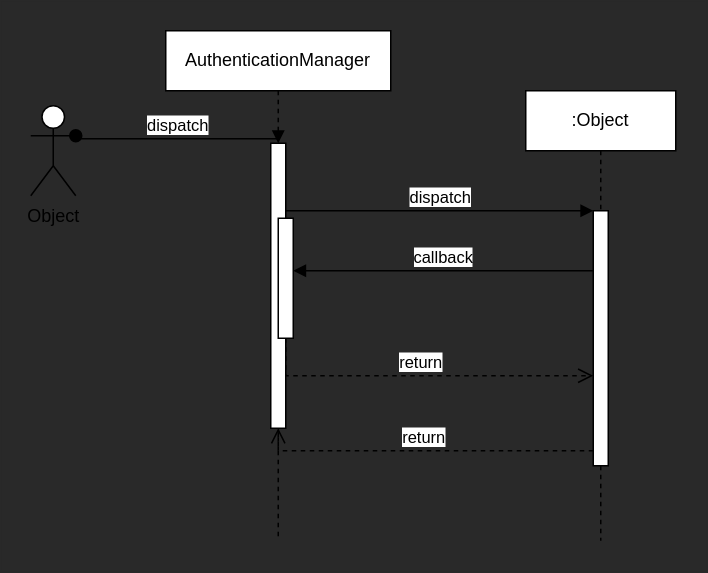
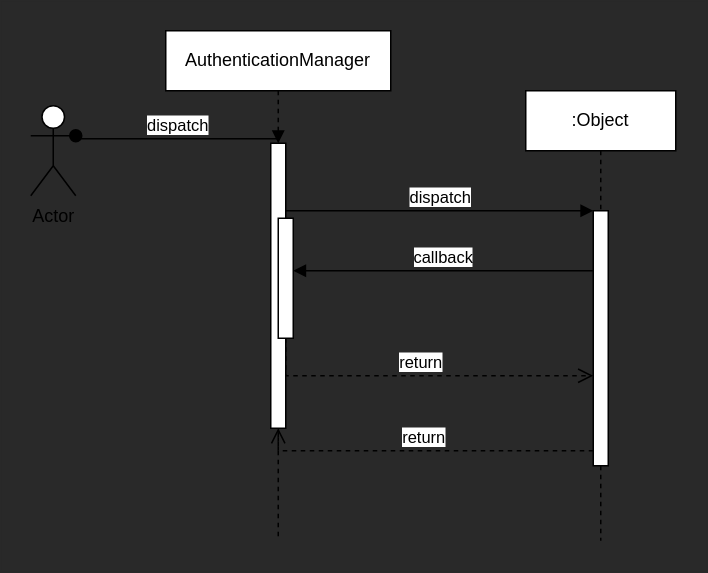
node "Object": label "Object" -> "Actor"
